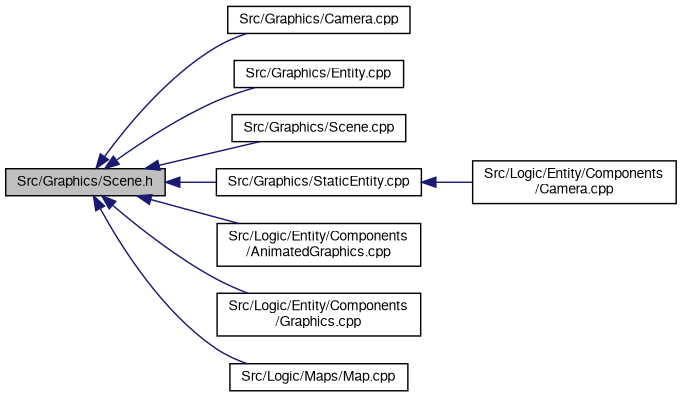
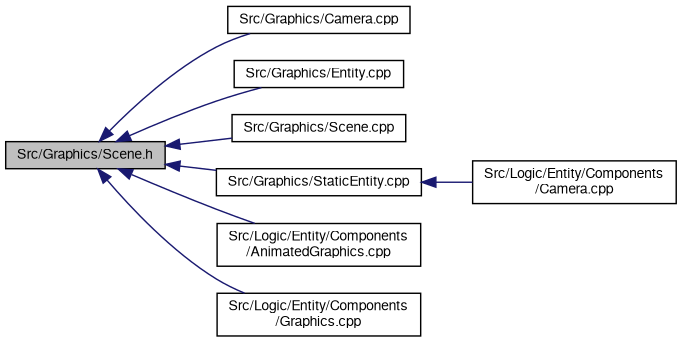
node "Src/Logic/Maps/Map.cpp": removed
